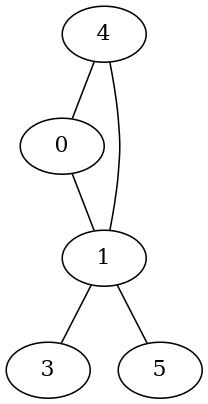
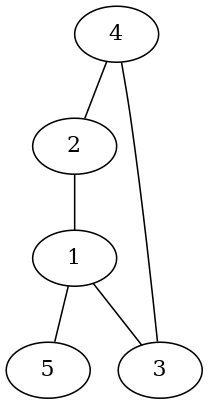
node "0": label "0" -> "2"
edge "4" -- "1": now "4" -- "3"
